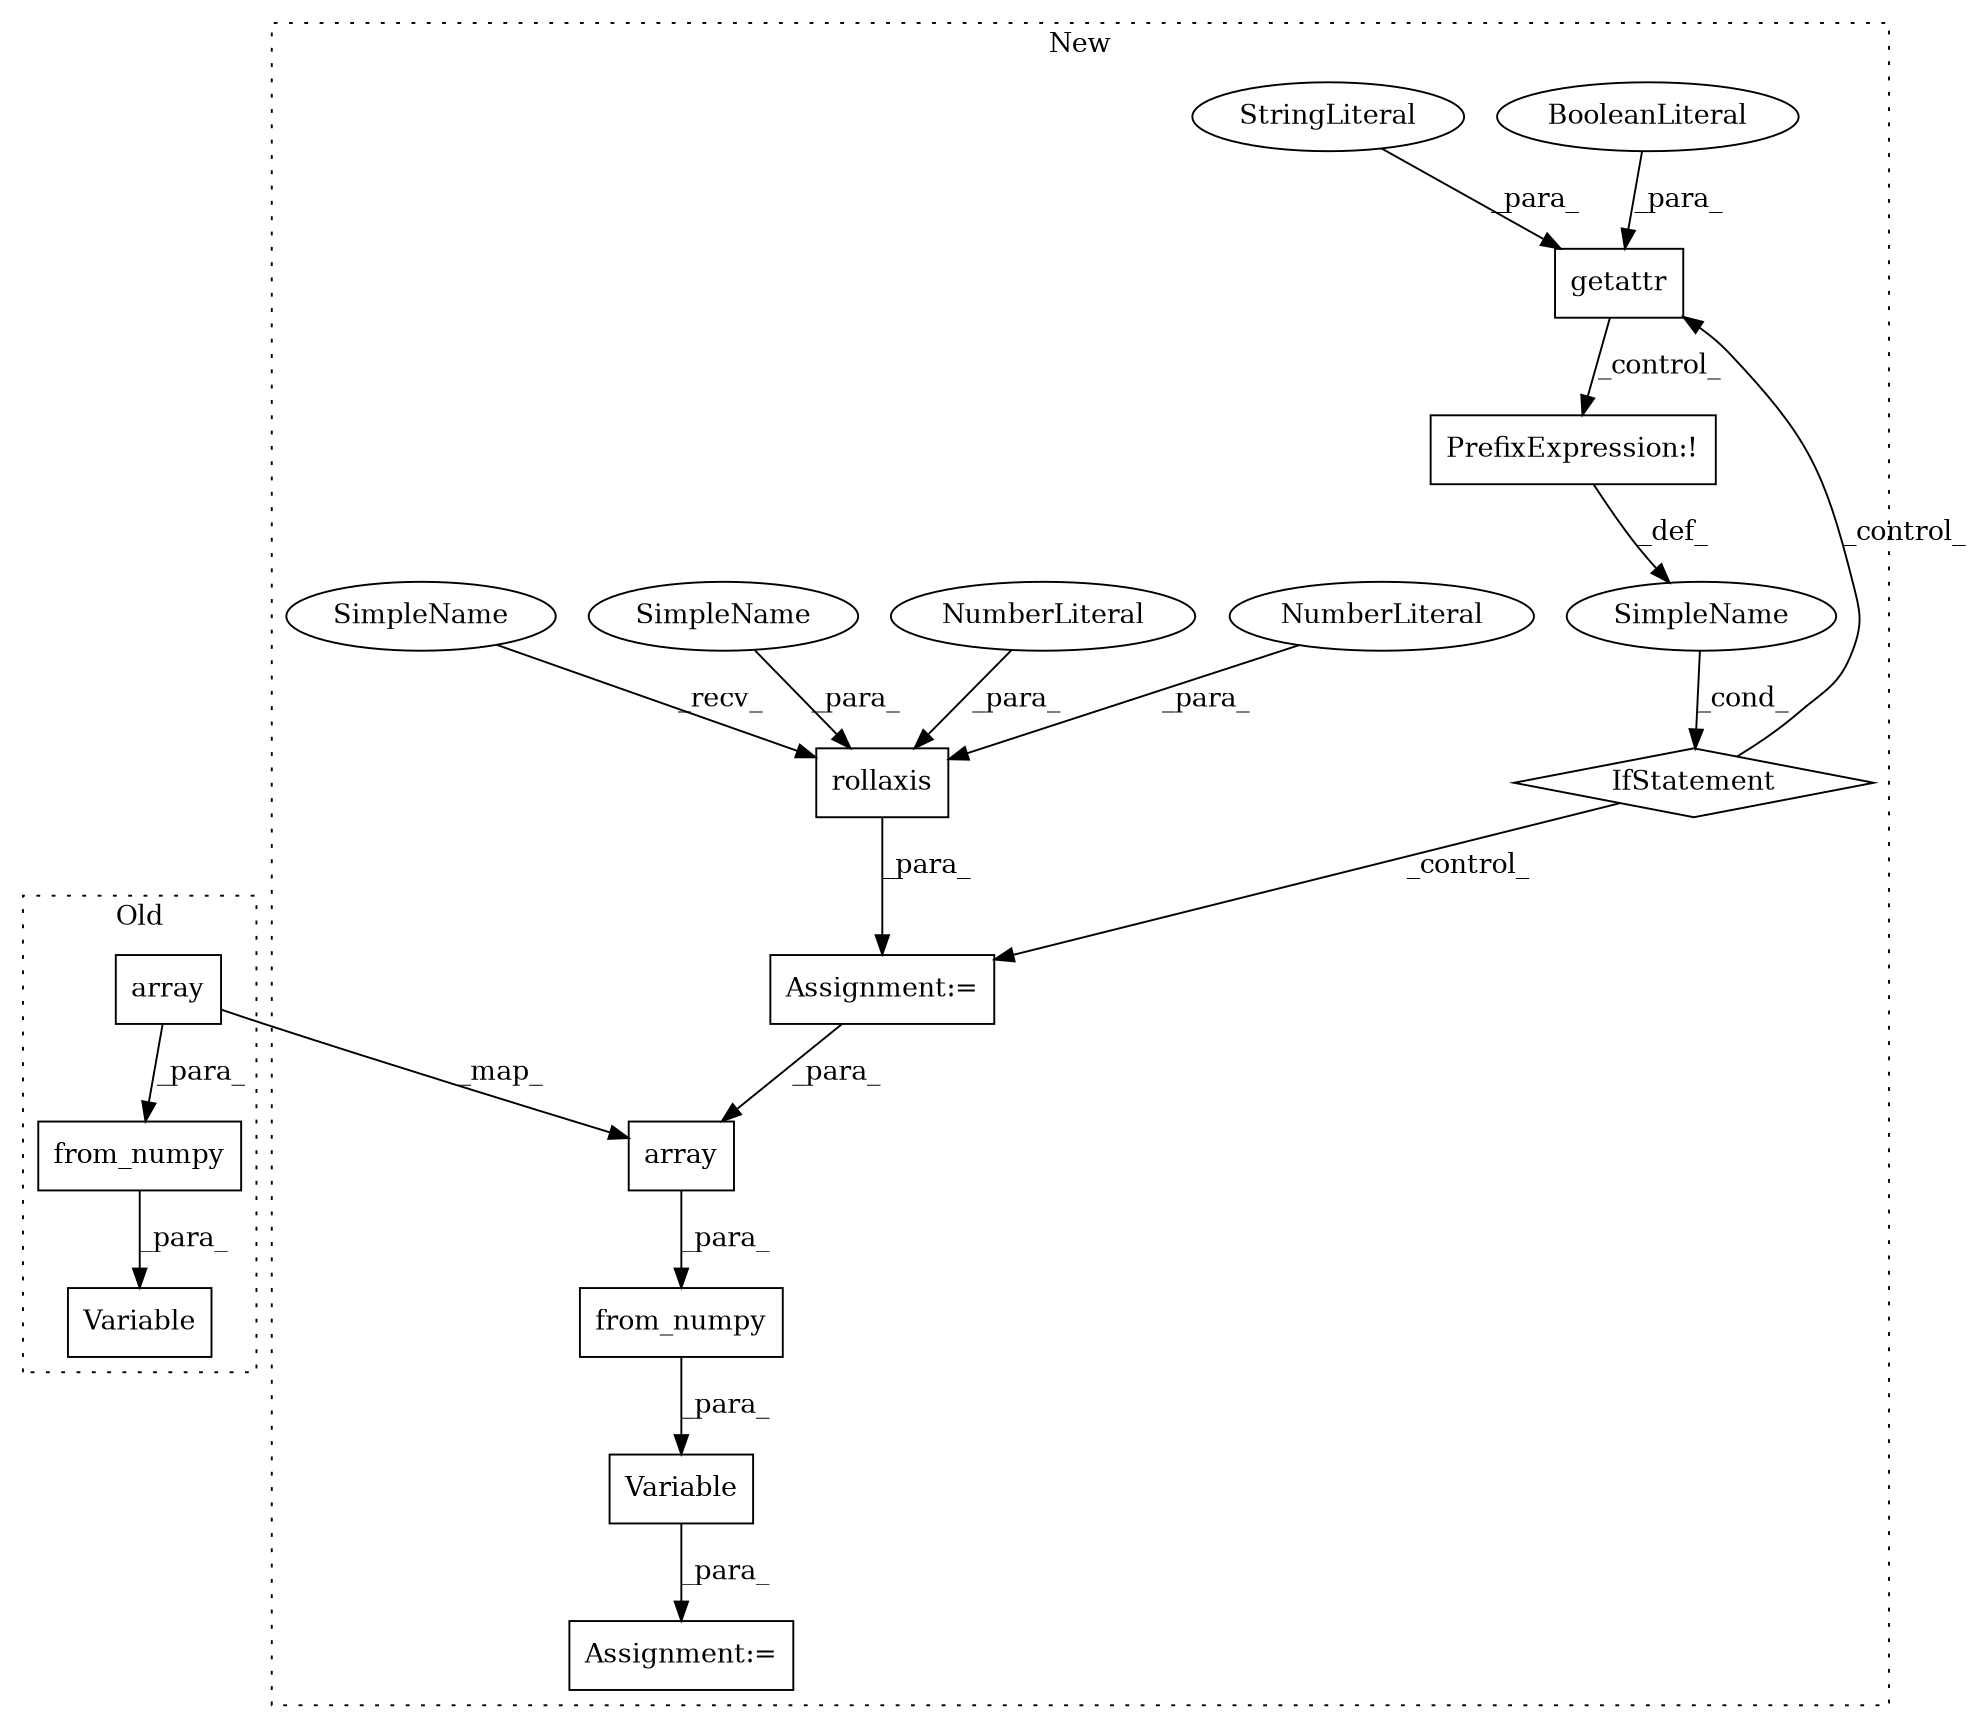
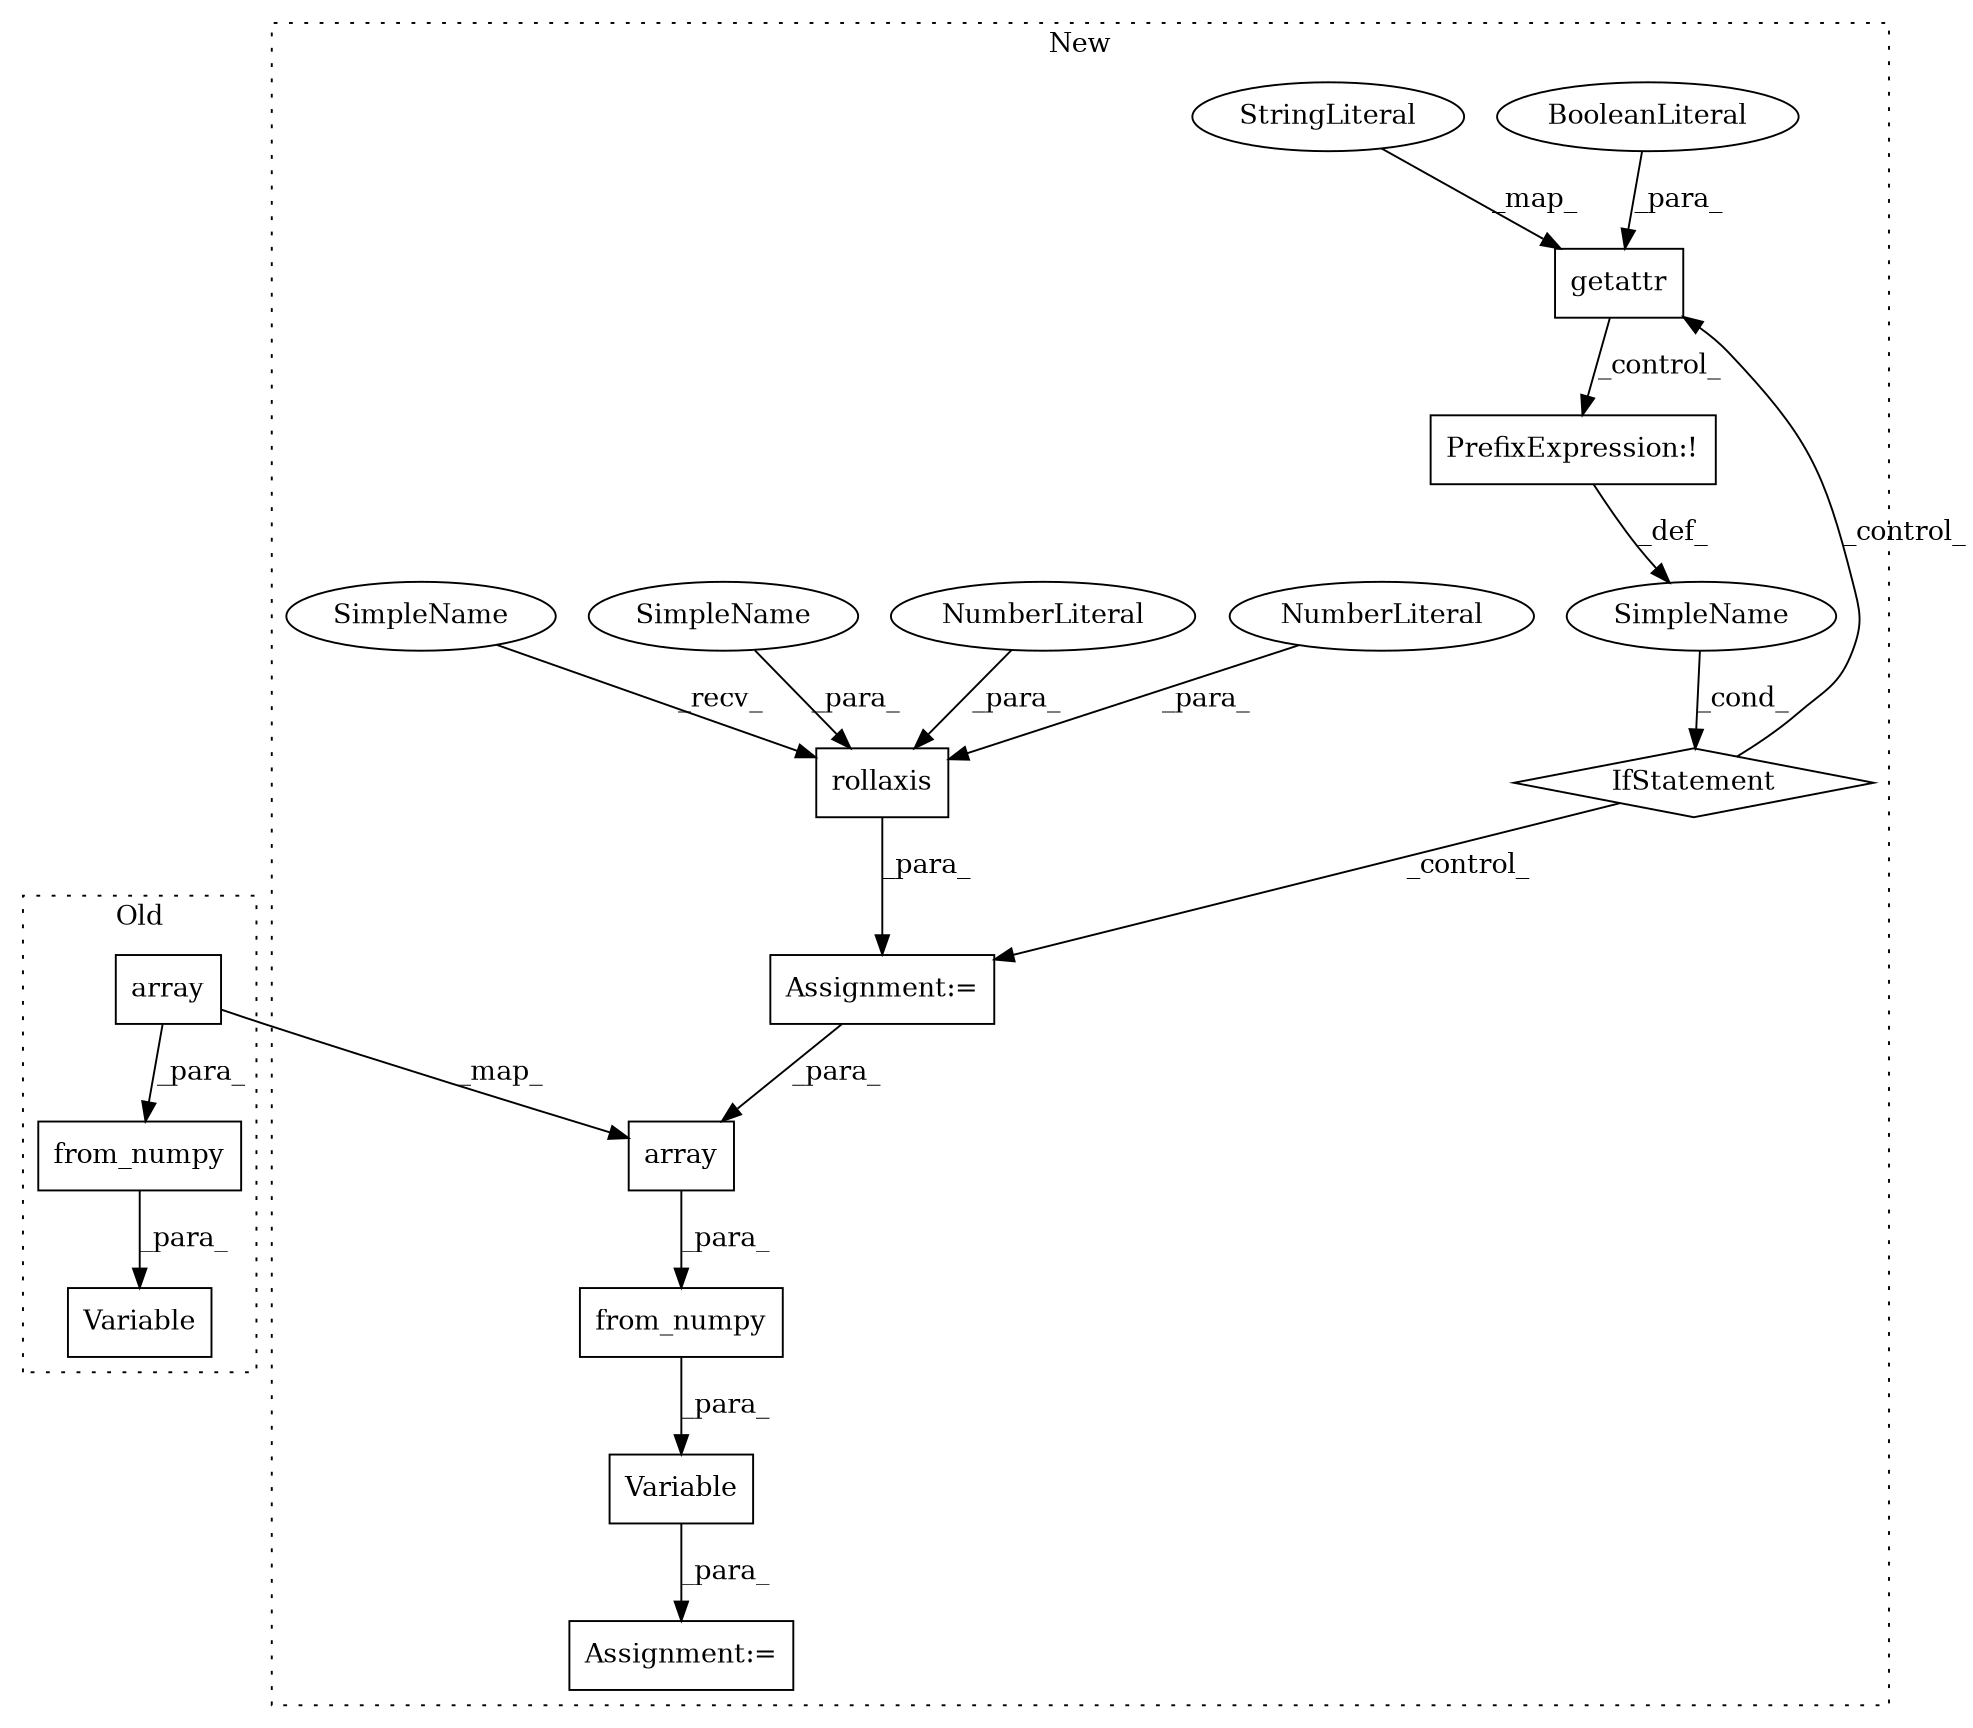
edge "StringLiteral" -> "getattr": label "_para_" -> "_map_"
